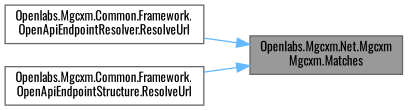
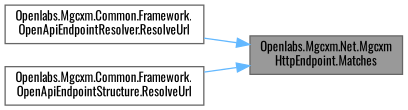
node "Openlabs.Mgcxm.Net.Mgcxm Mgcxm.Matches": label "Openlabs.Mgcxm.Net.Mgcxm Mgcxm.Matches" -> "Openlabs.Mgcxm.Net.Mgcxm HttpEndpoint.Matches"
